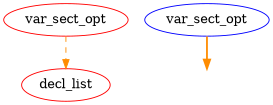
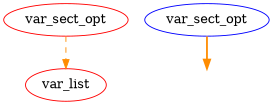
node "decl_list": label "decl_list" -> "var_list"
